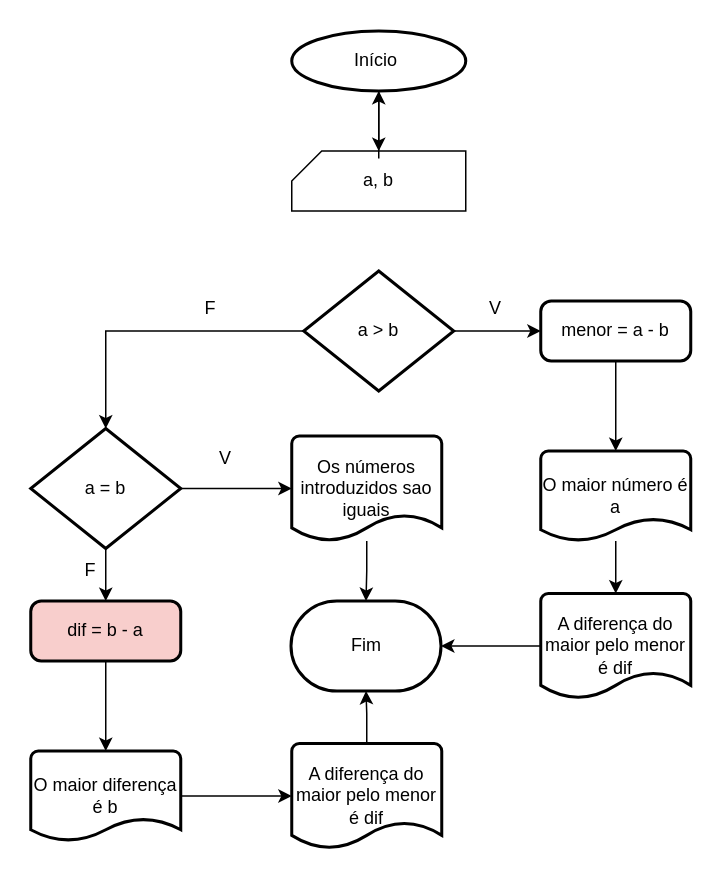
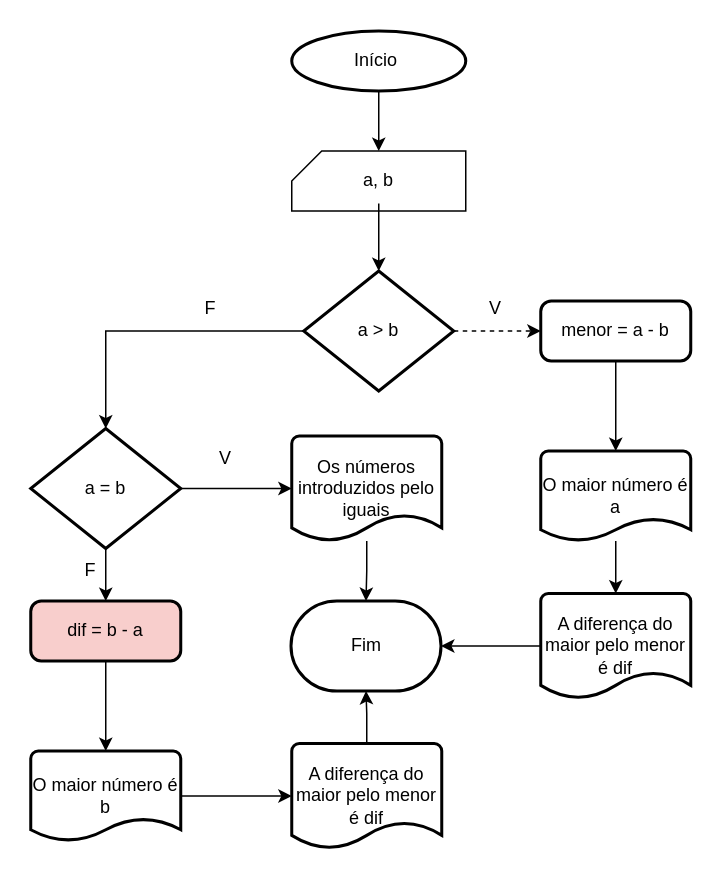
edge "a, b" -> "Início": now "a, b" -> "a > b"
edge "a > b" -> "menor = a - b": style solid -> dashed
node "Os números introduzidos sao iguais": label "Os números introduzidos sao iguais" -> "Os números introduzidos pelo iguais"
node "O maior diferença é b": label "O maior diferença é b" -> "O maior número é b"
